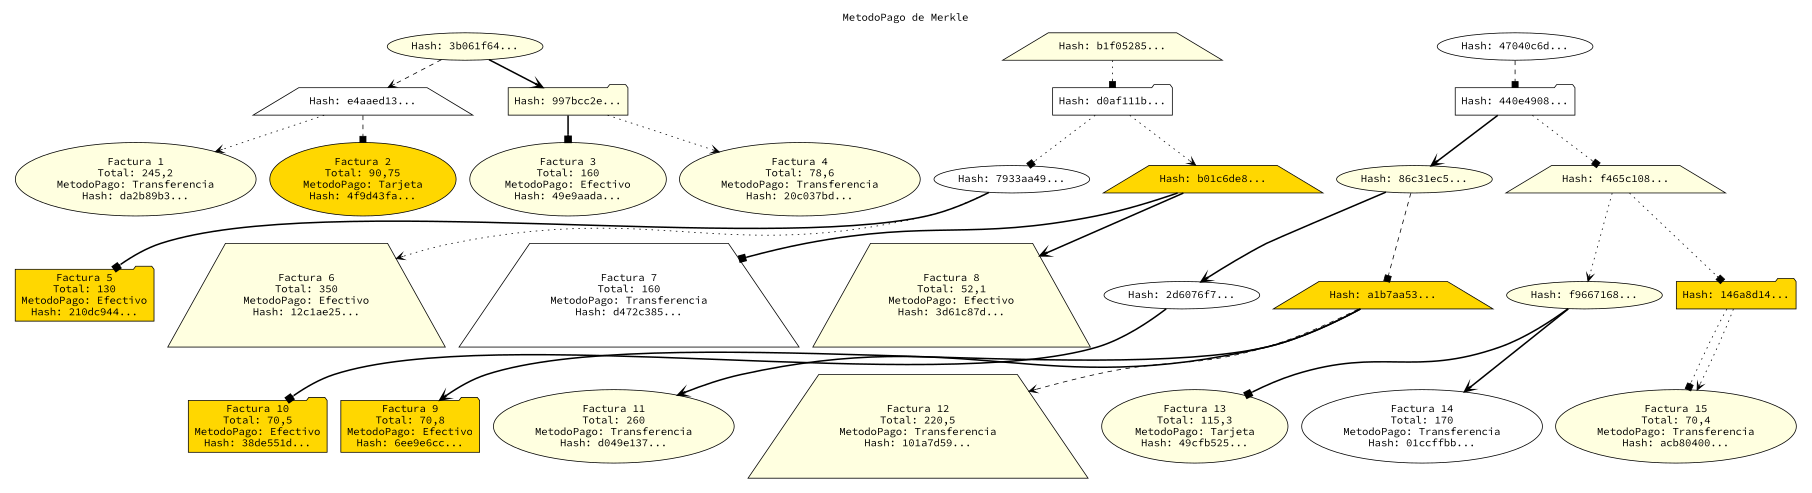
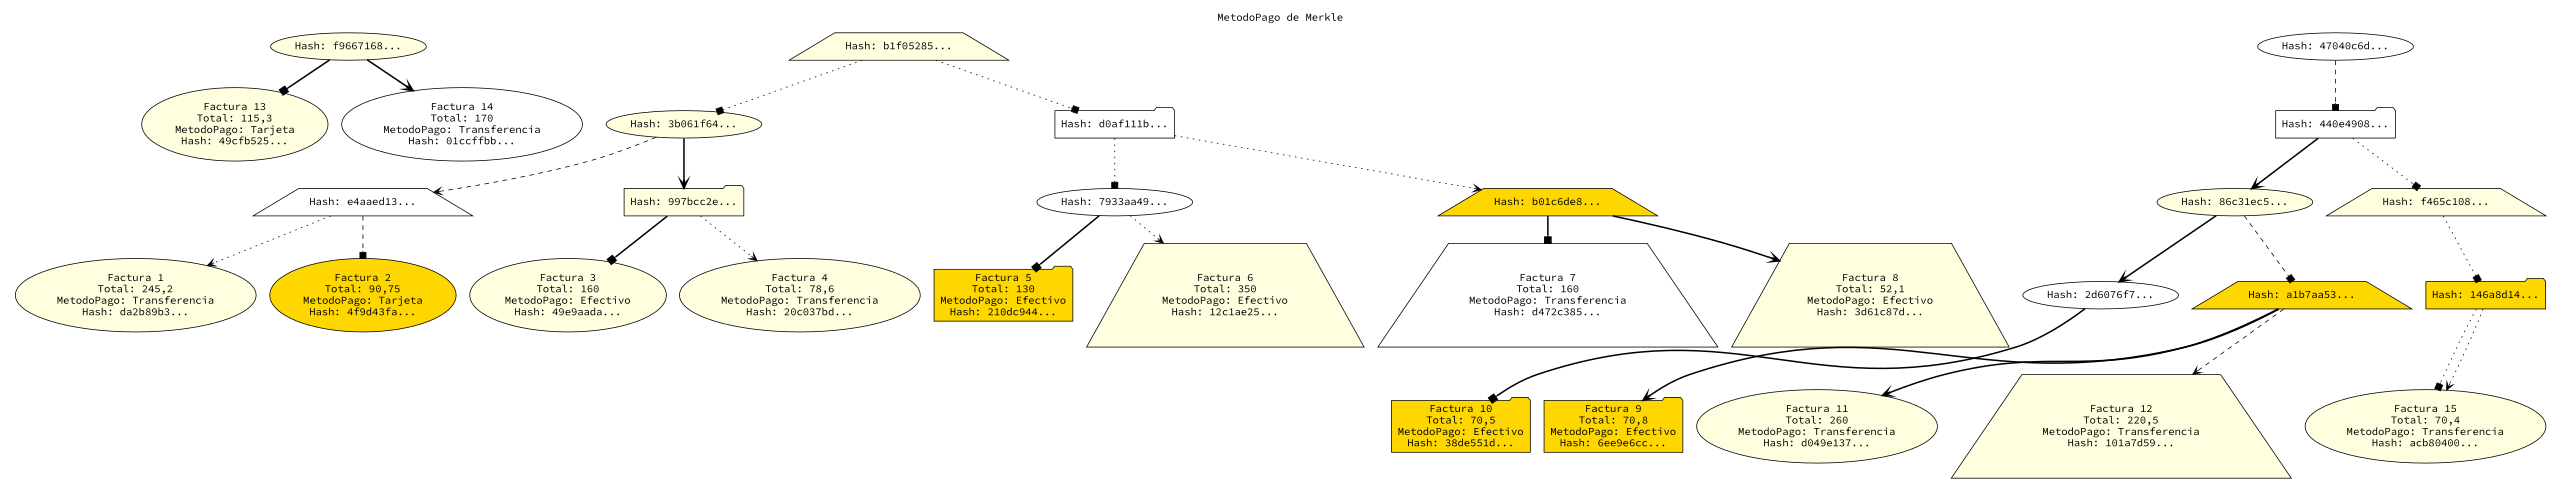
edge "Hash: b1f05285..." -> "Hash: 3b061f64...": added
edge "Hash: f465c108..." -> "Hash: f9667168...": removed
